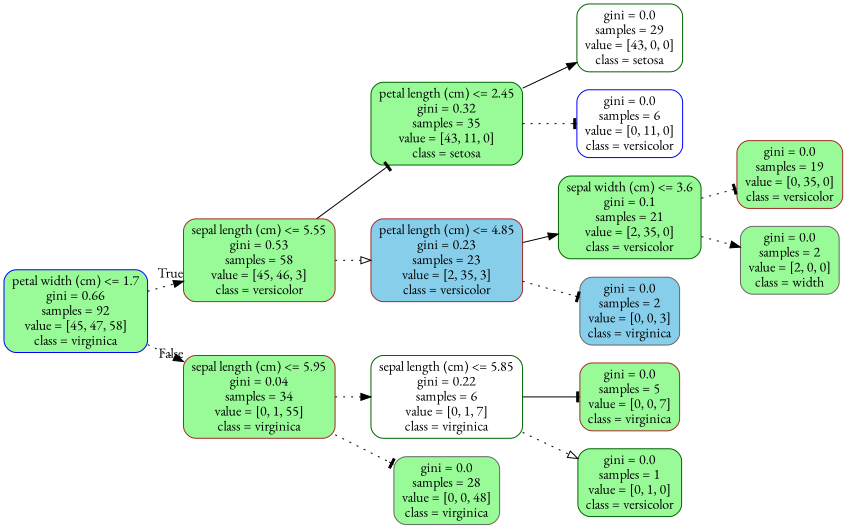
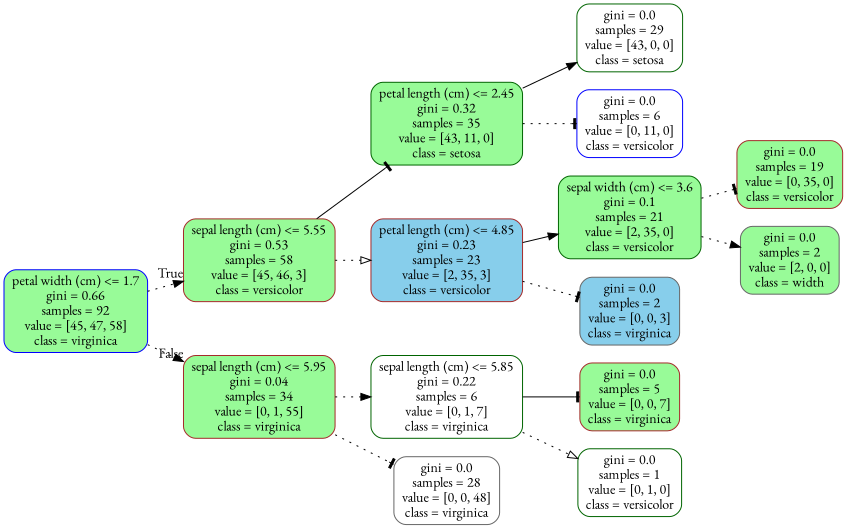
node "gini = 0.0 samples = 1 value = [0, 1, 0] class = versicolor": fillcolor palegreen -> white
node "gini = 0.0 samples = 28 value = [0, 0, 48] class = virginica": fillcolor palegreen -> white
